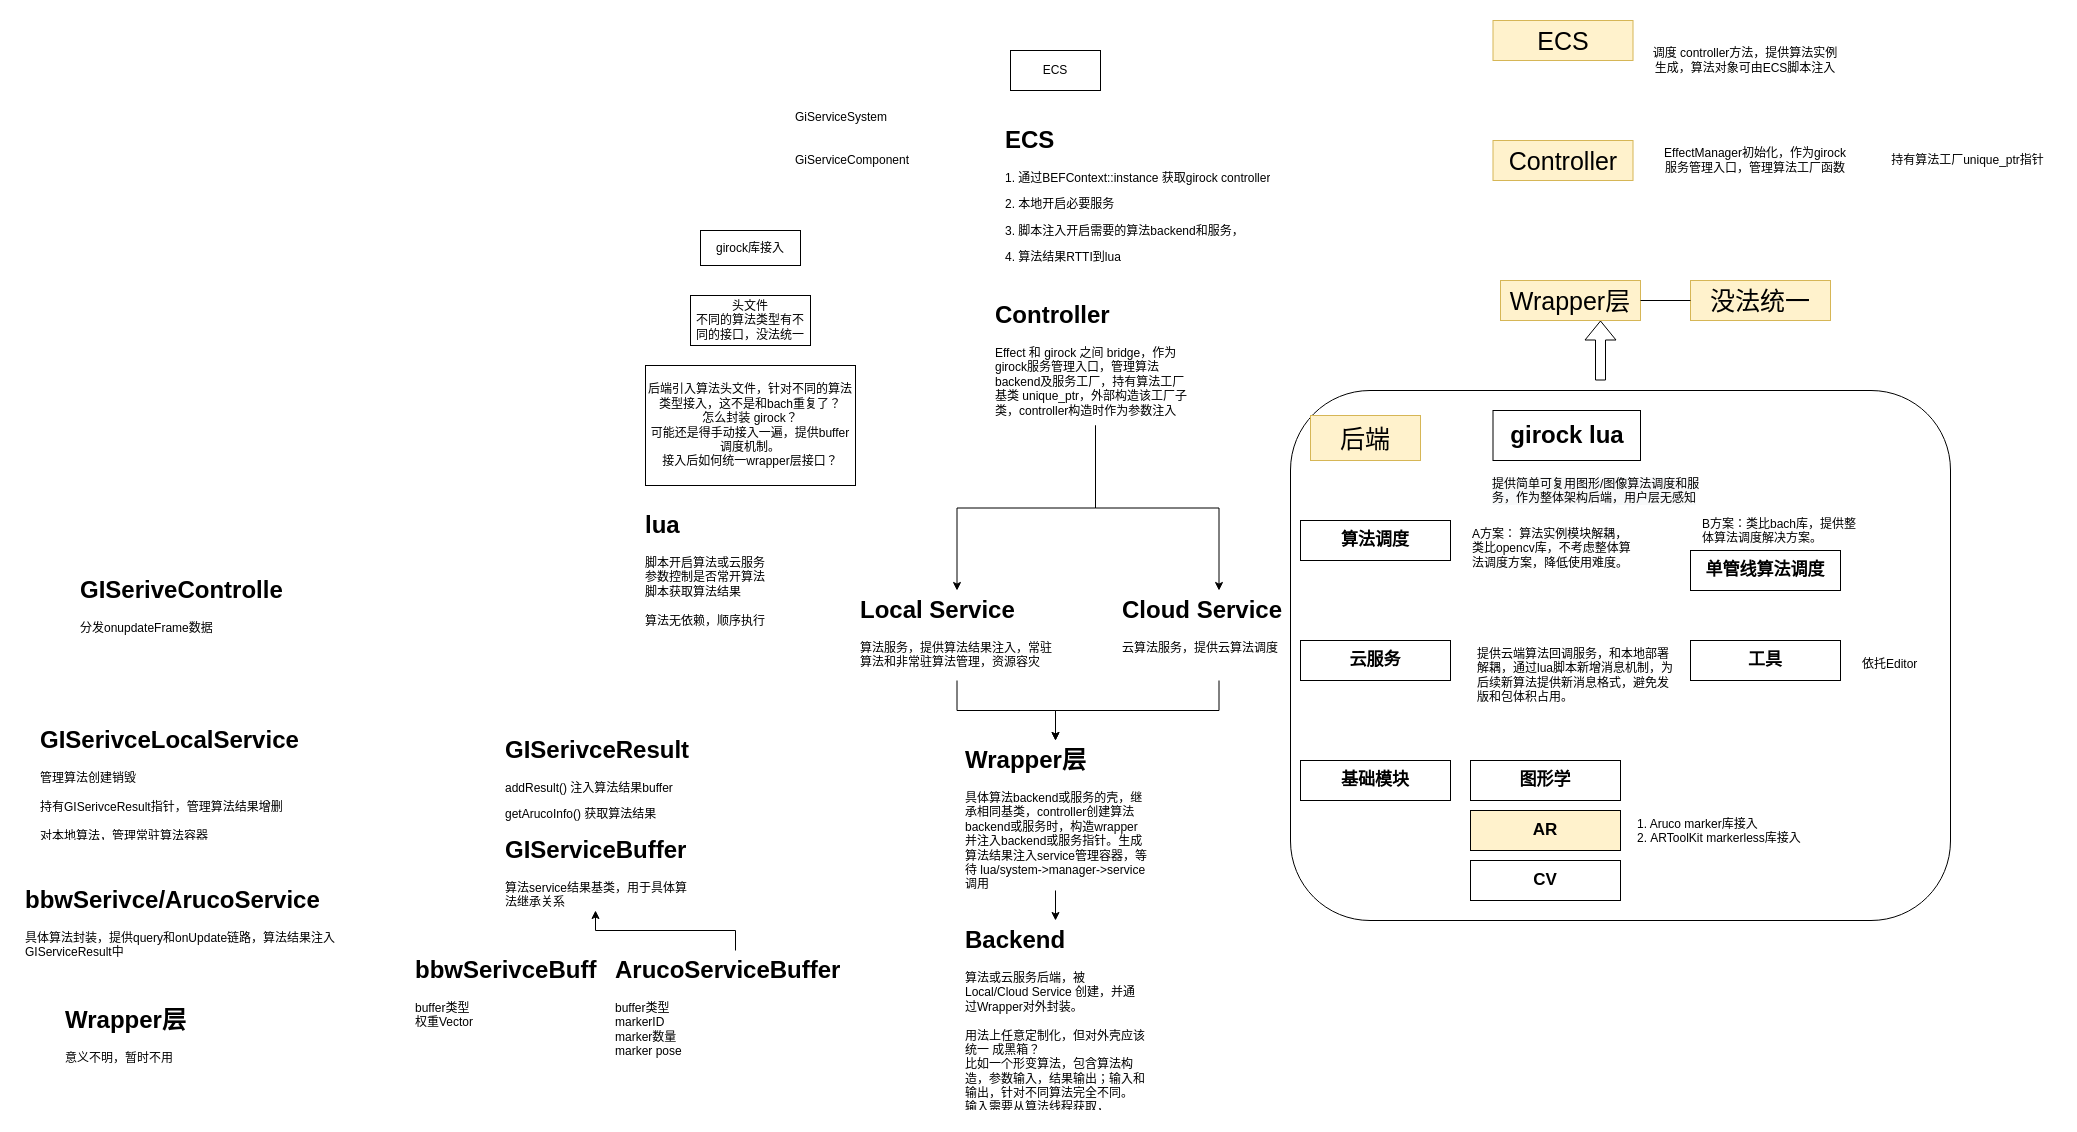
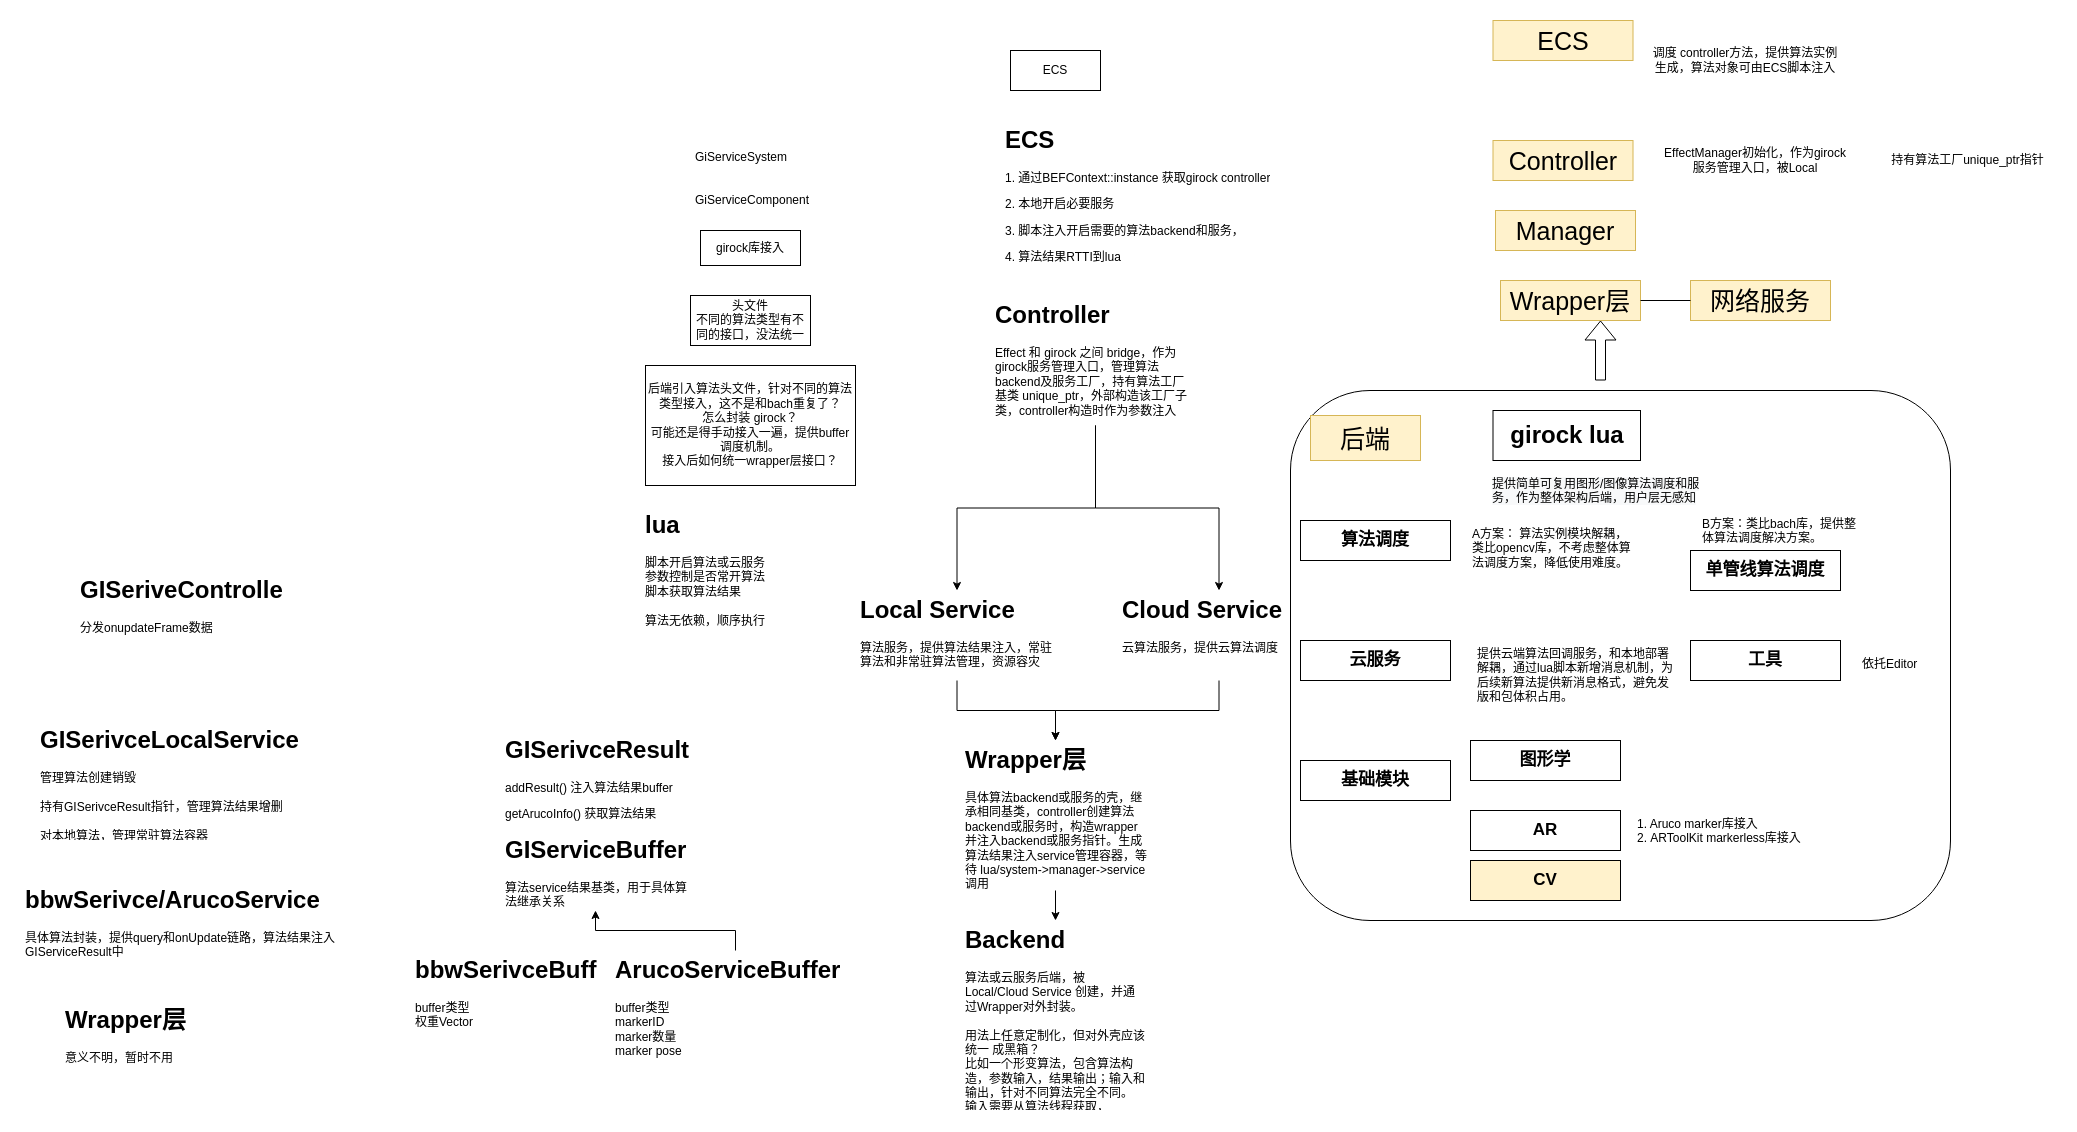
node "GiServiceSystem GiServiceComponent": moved (891, 151) -> (791, 191)
node "EffectManager初始化，作为girock服务管理入口，管理算法工厂函数": label "EffectManager初始化，作为girock服务管理入口，管理算法工厂函数" -> "EffectManager初始化，作为girock服务管理入口，被Local"
node "Manager": added
node "没法统一": label "没法统一" -> "网络服务"
node "图形学": moved (1546, 781) -> (1546, 761)
node "AR": fillcolor #fff2cc -> #ffffff
node "CV": fillcolor #ffffff -> #fff2cc
